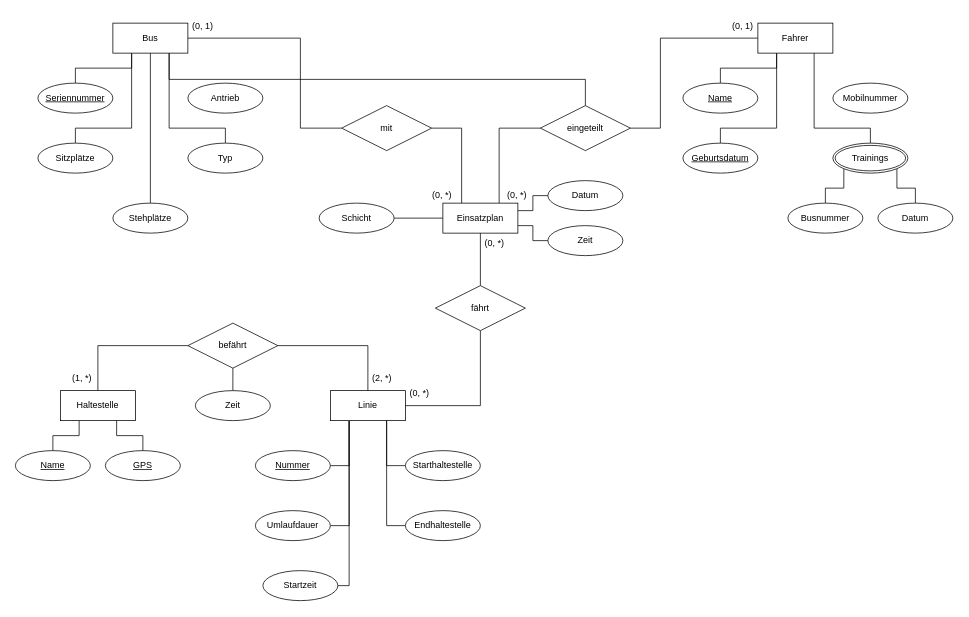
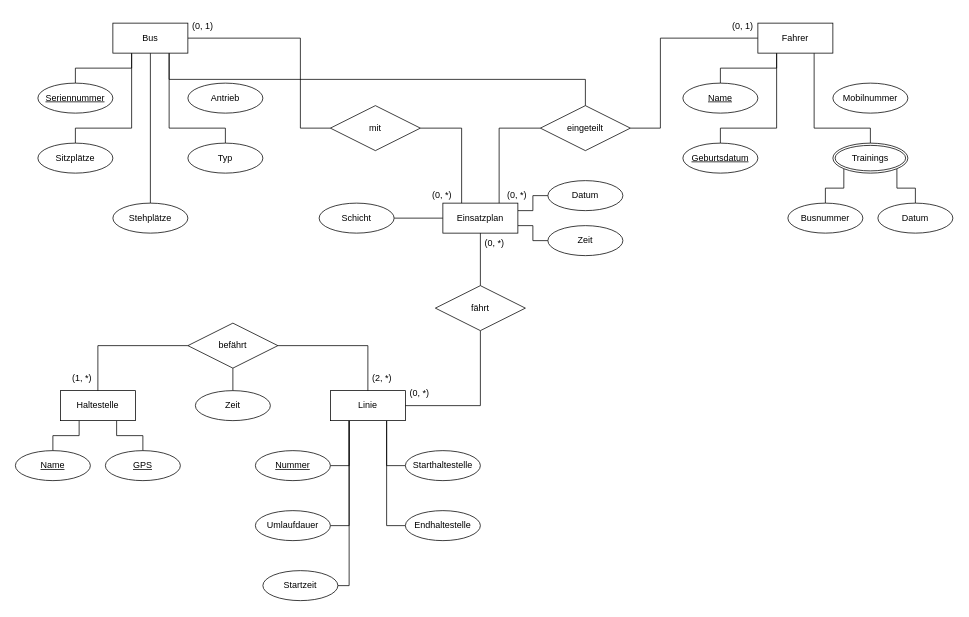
node "mit": moved (387, 128) -> (375, 128)
